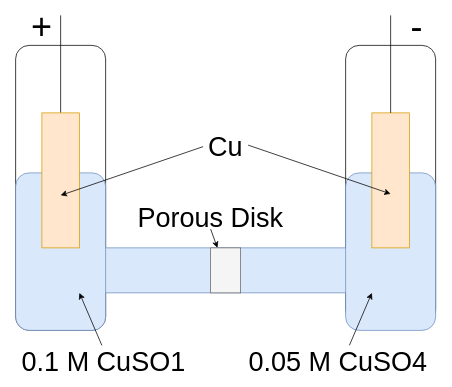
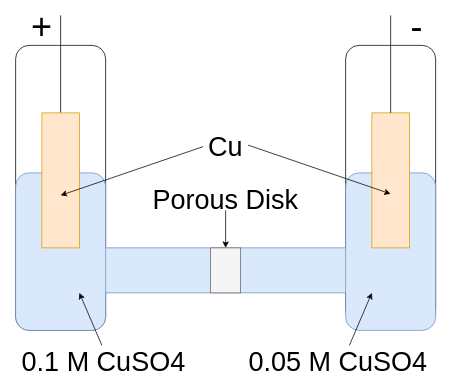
node "Porous Disk": moved (210, 218) -> (225, 199)
node "0.1 M CuSO1": label "0.1 M CuSO1" -> "0.1 M CuSO4"
